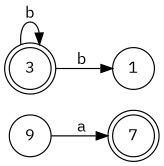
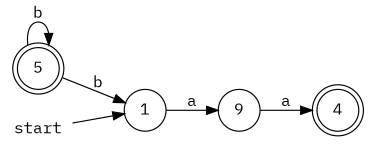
node "3": label "3" -> "5"
edge "1" -> "9": added, label "a"
node "start": added
node "7": label "7" -> "4"
